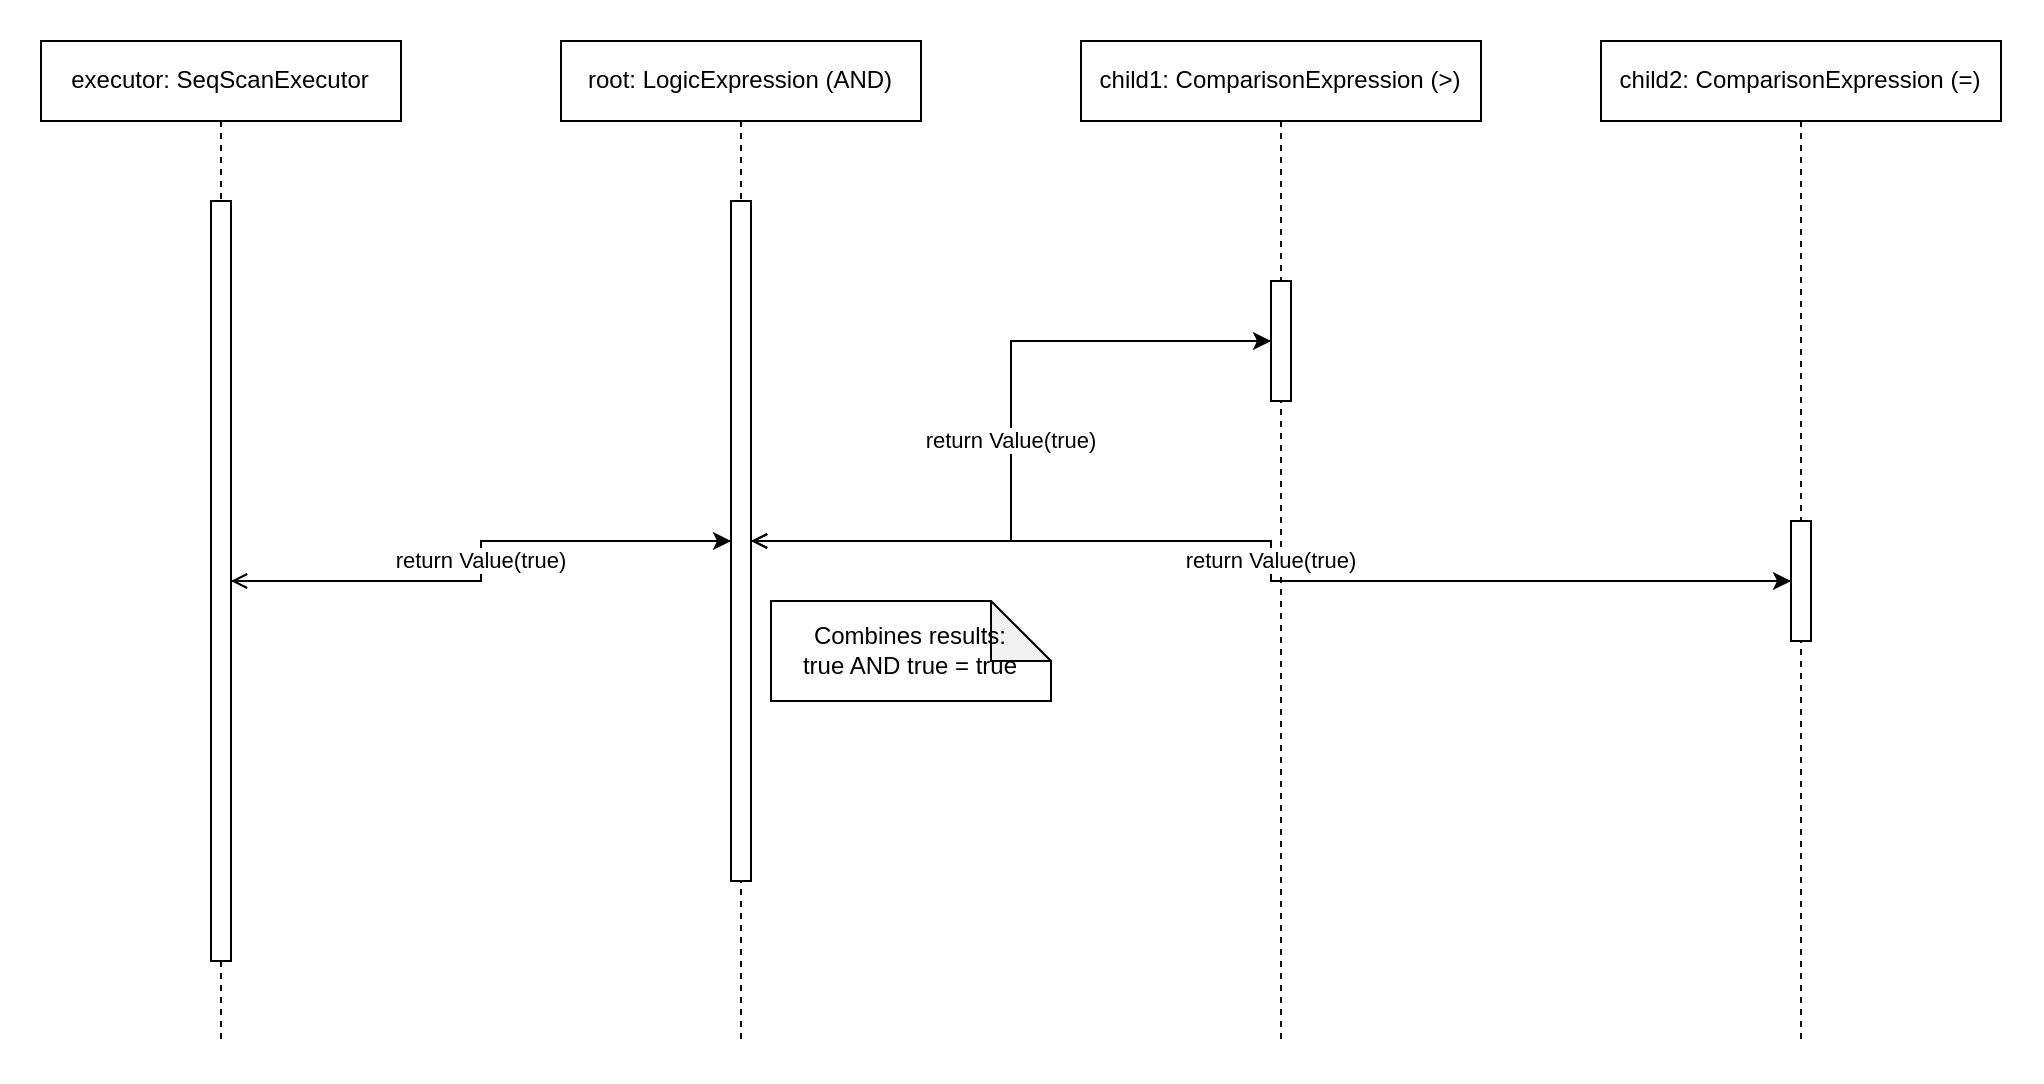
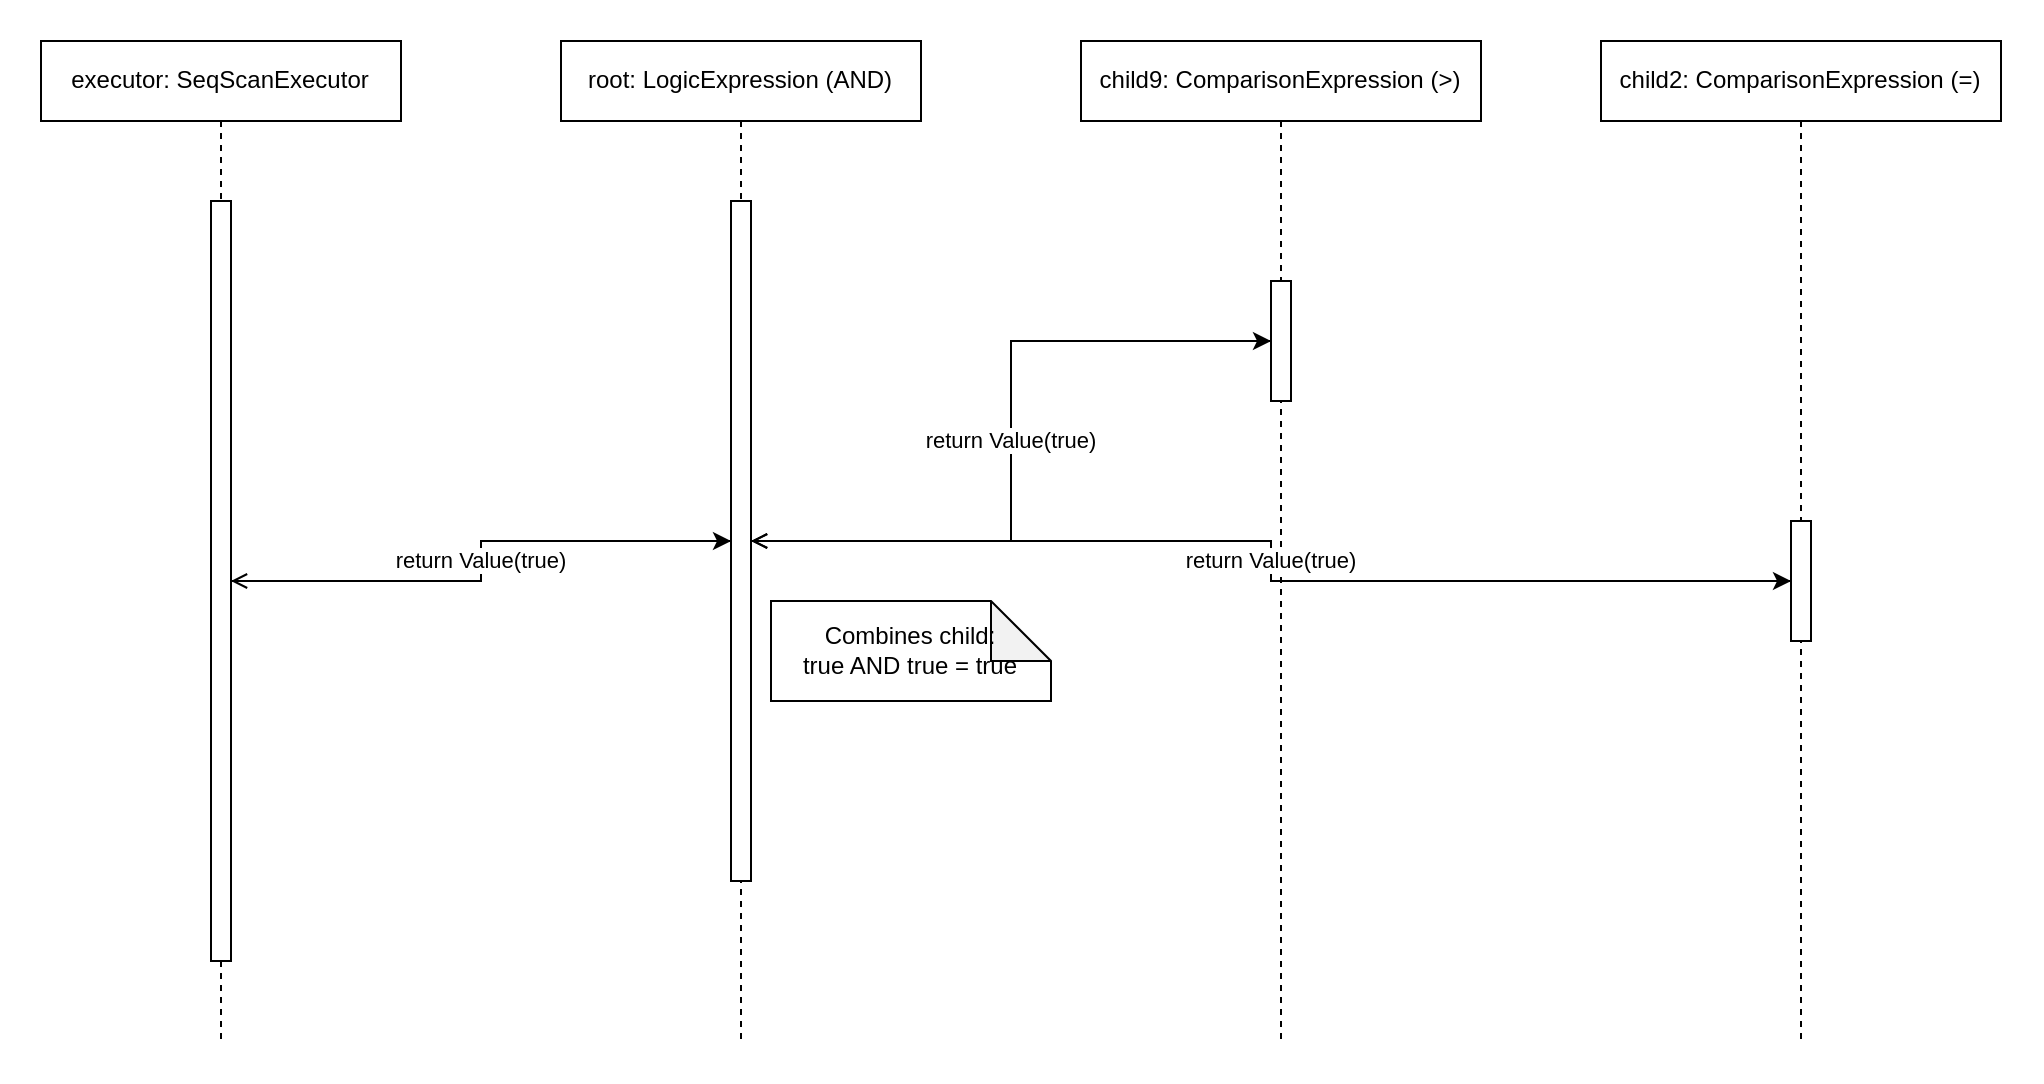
node "child1: ComparisonExpression (>)": label "child1: ComparisonExpression (>)" -> "child9: ComparisonExpression (>)"
node "Combines results: true AND true = true": label "Combines results: true AND true = true" -> "Combines child: true AND true = true"
